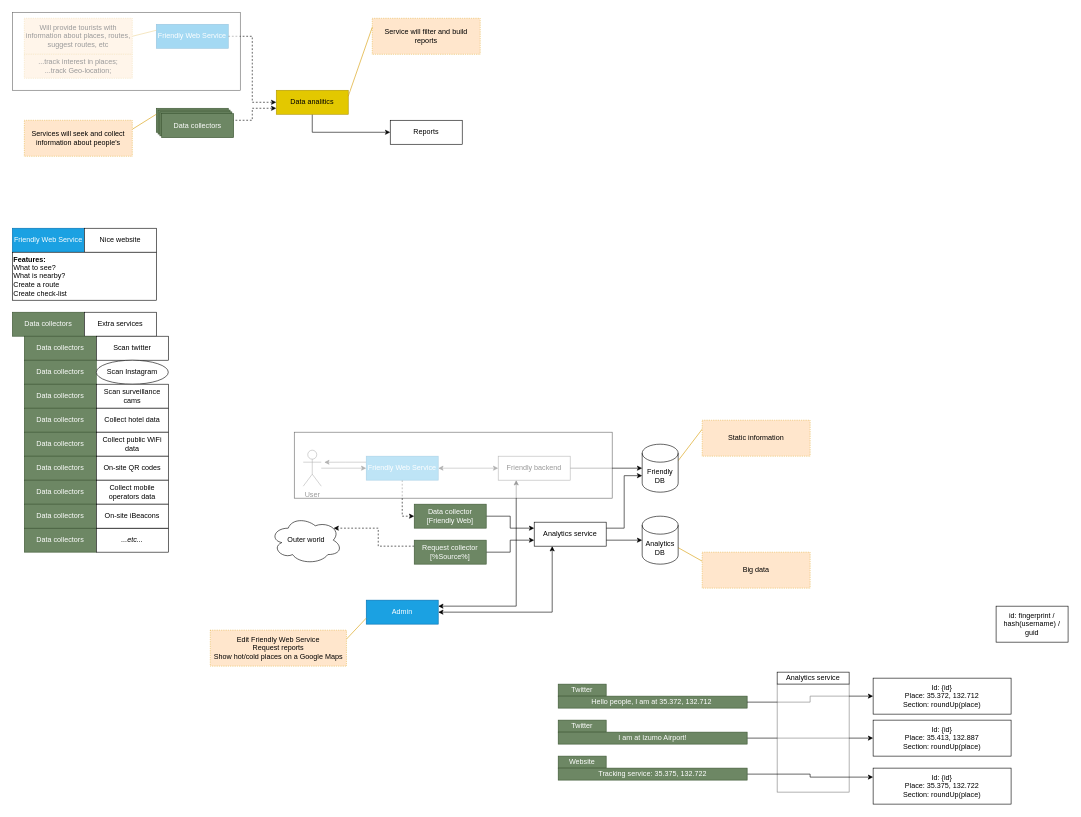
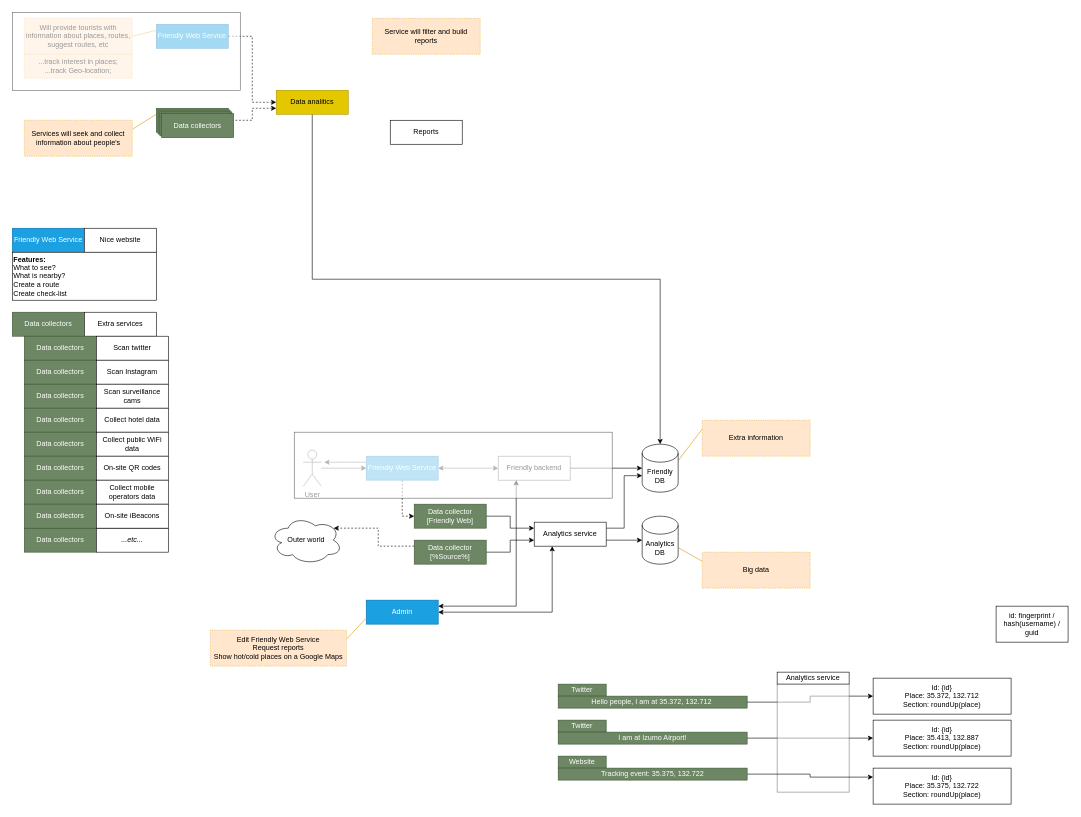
edge "Service will filter and build reports" -- "Data analitics": removed
edge "Data analitics" -> "Reports": now "Data analitics" -> "Friendly DB"
node "Scan Instagram": shape ellipse -> rectangle
node "Static information": label "Static information" -> "Extra information"
node "Request collector [%Source%]": label "Request collector [%Source%]" -> "Data collector [%Source%]"
node "Tracking service: 35.375, 132.722": label "Tracking service: 35.375, 132.722" -> "Tracking event: 35.375, 132.722"
